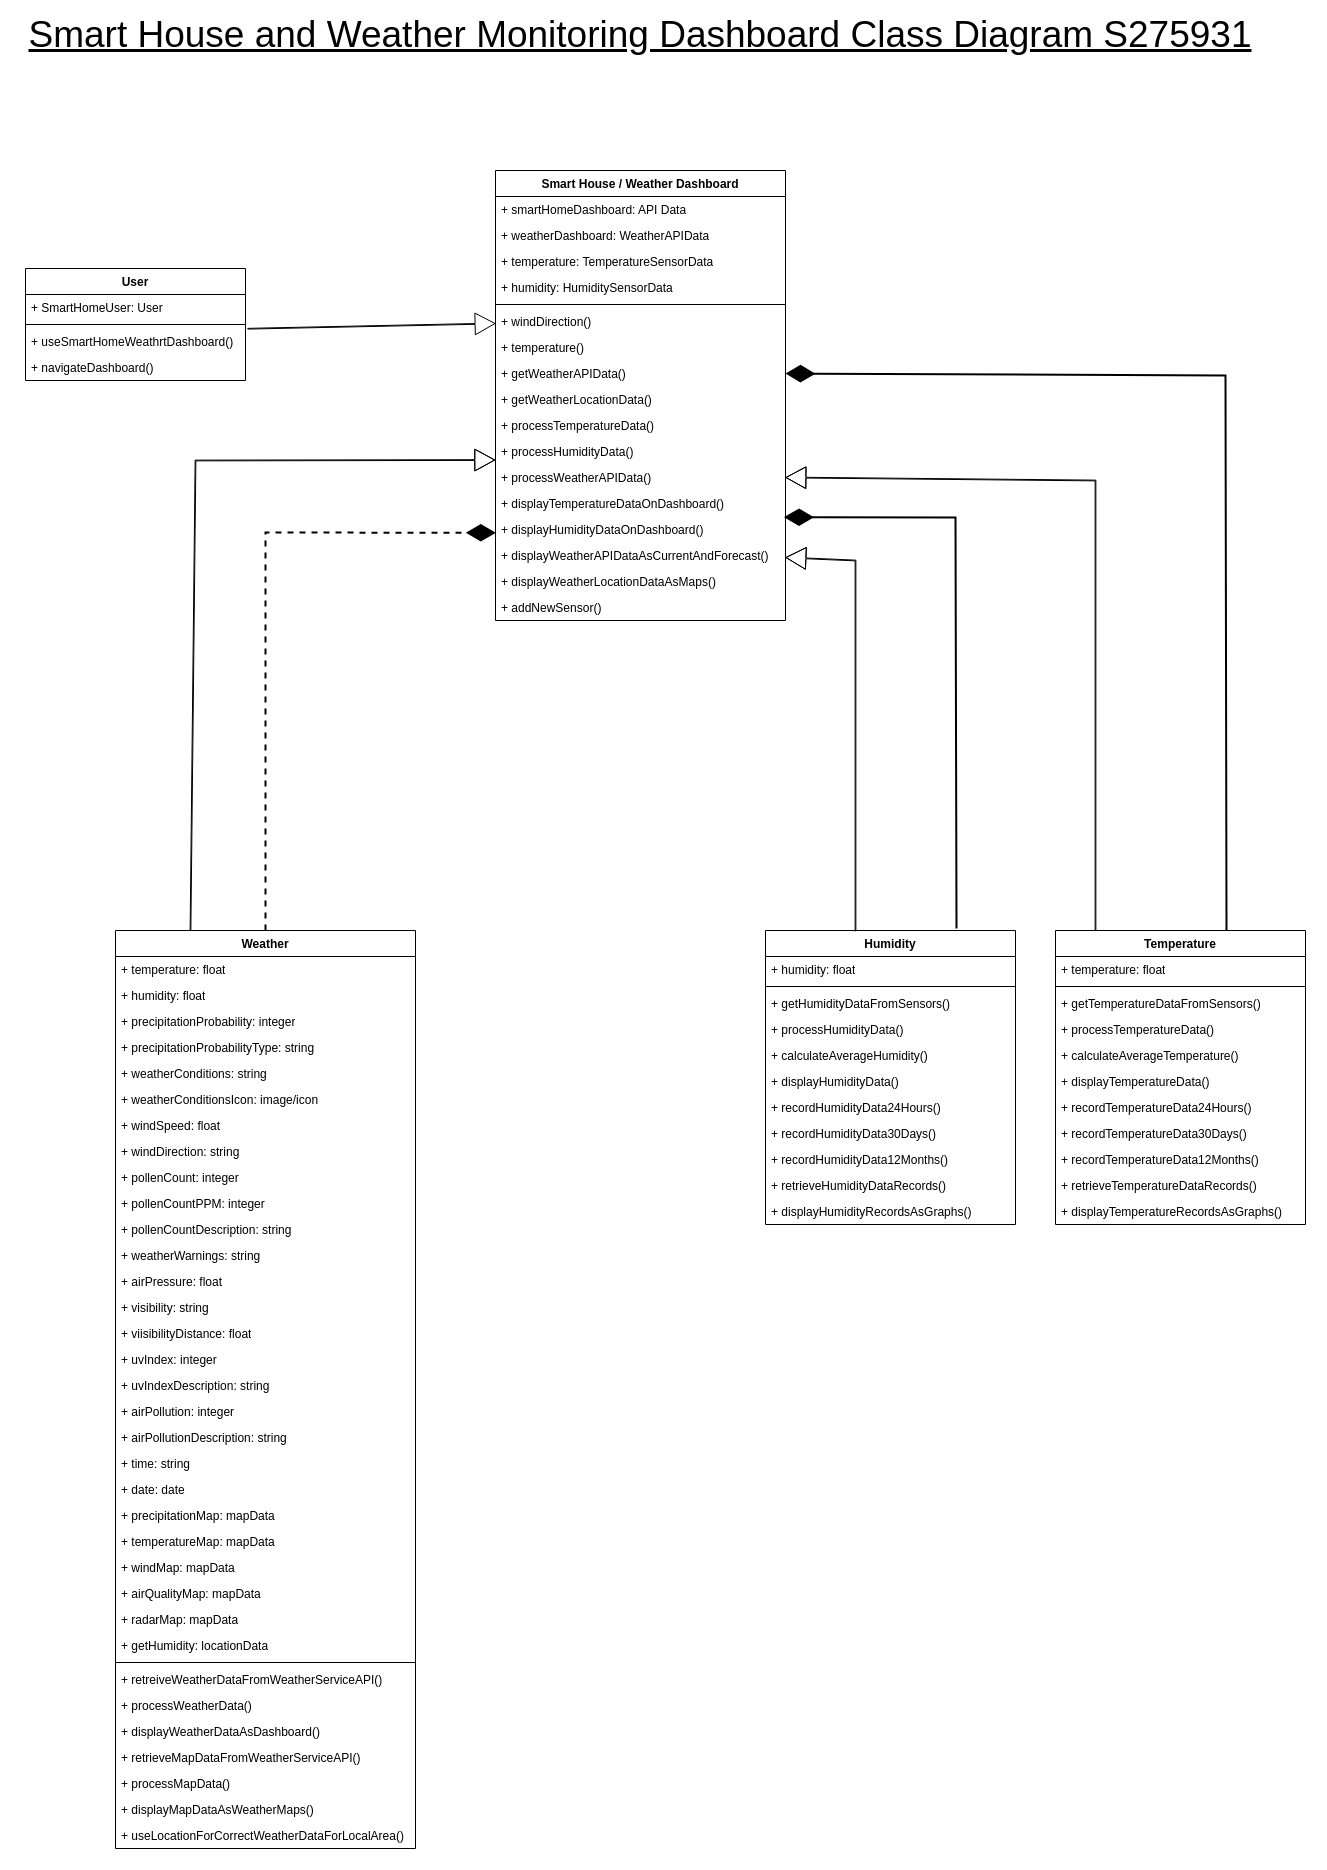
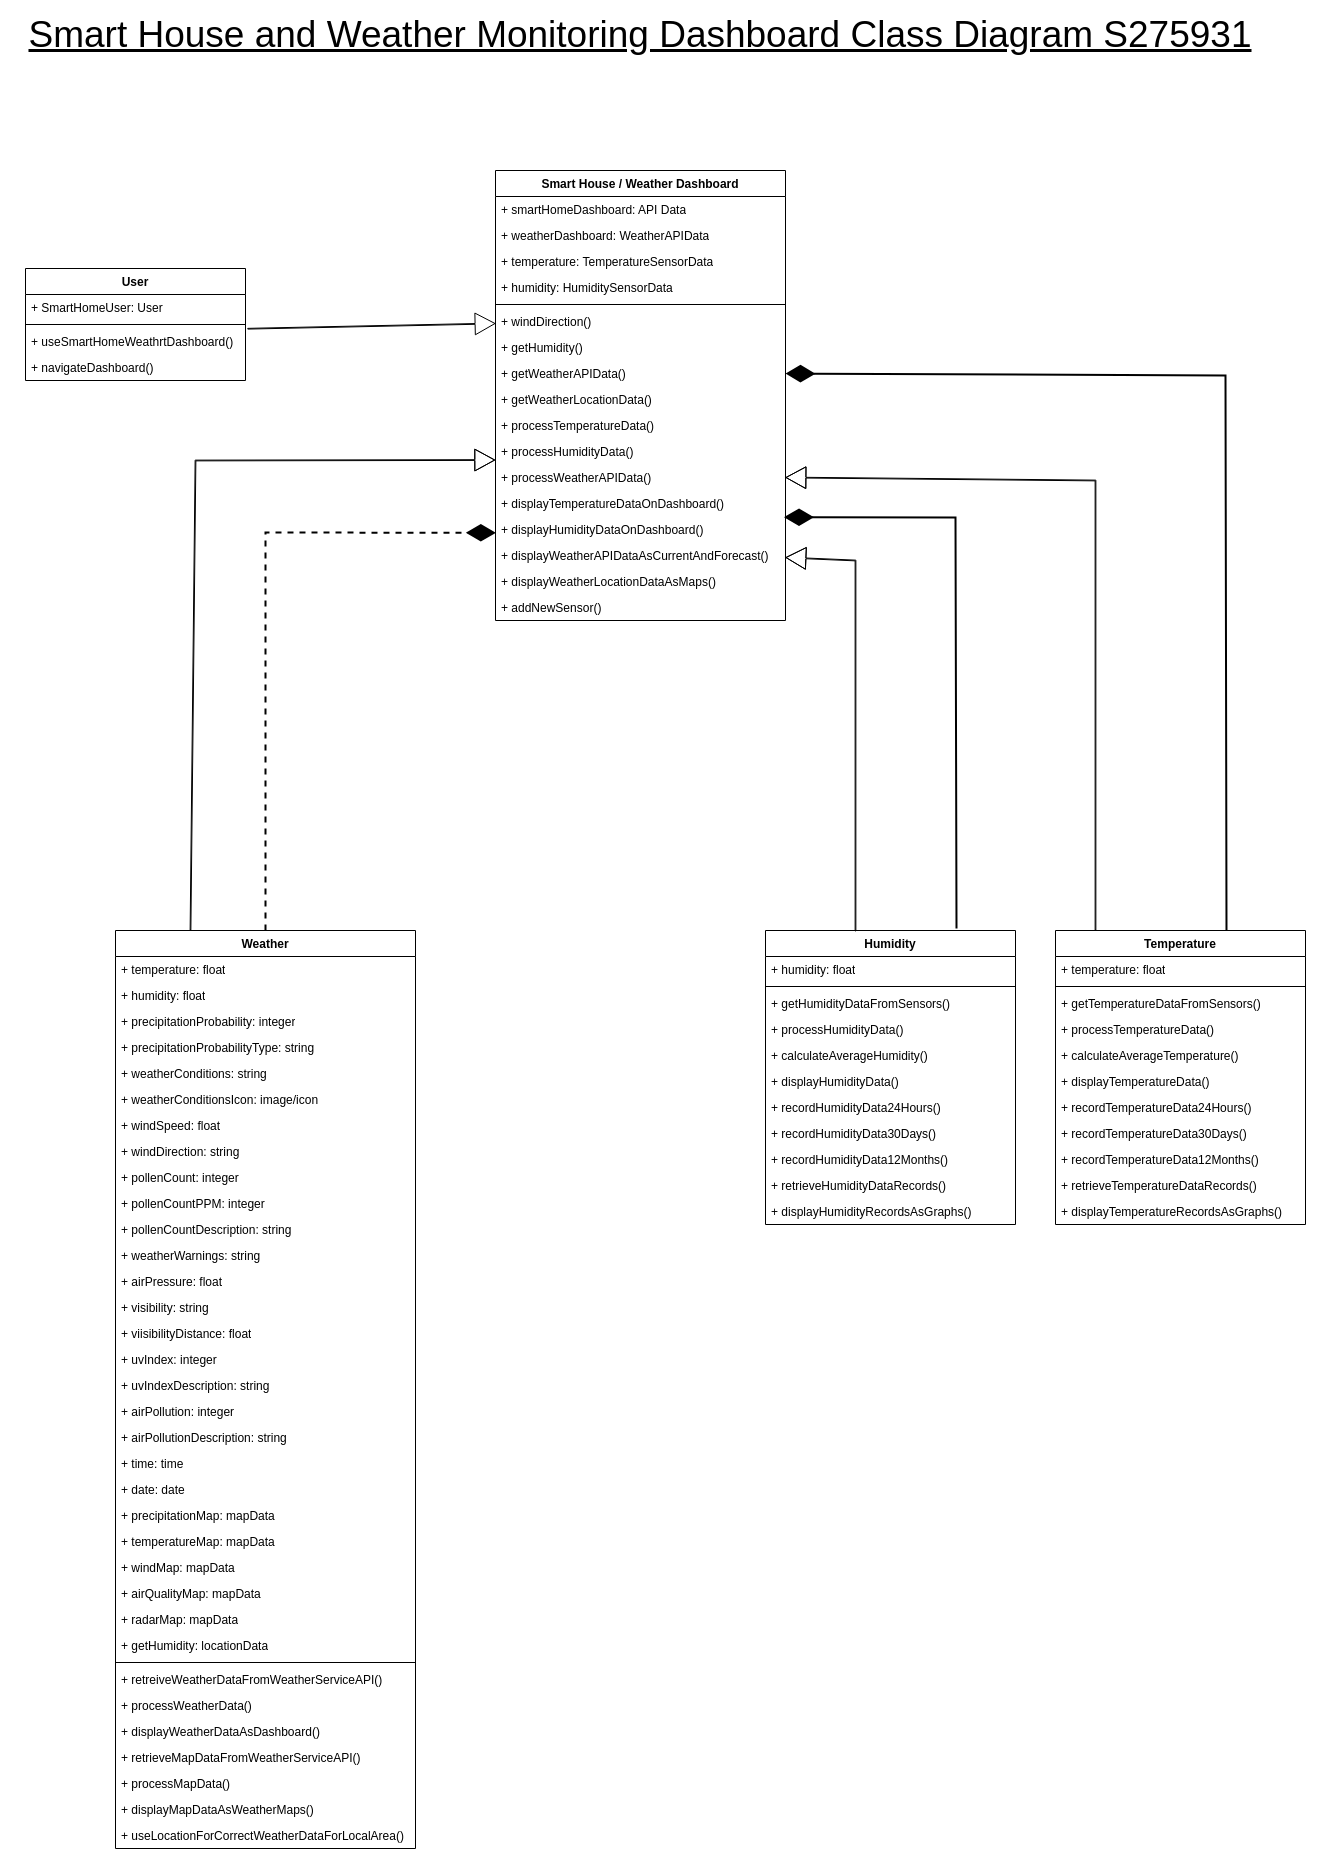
node "+ temperature()": label "+ temperature()" -> "+ getHumidity()"
node "+ time: string": label "+ time: string" -> "+ time: time"
